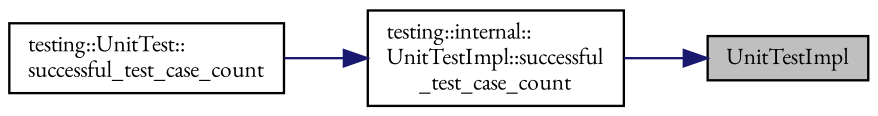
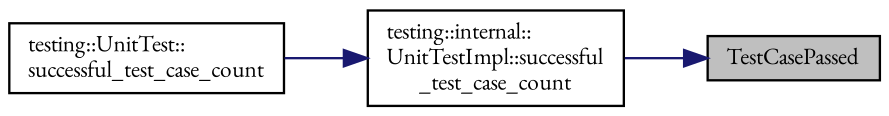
node "UnitTestImpl": label "UnitTestImpl" -> "TestCasePassed"
